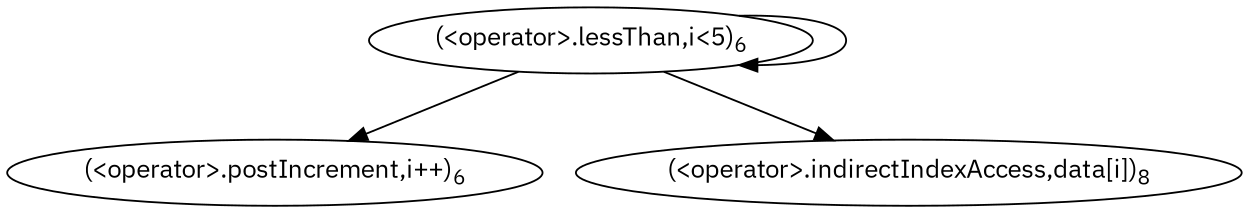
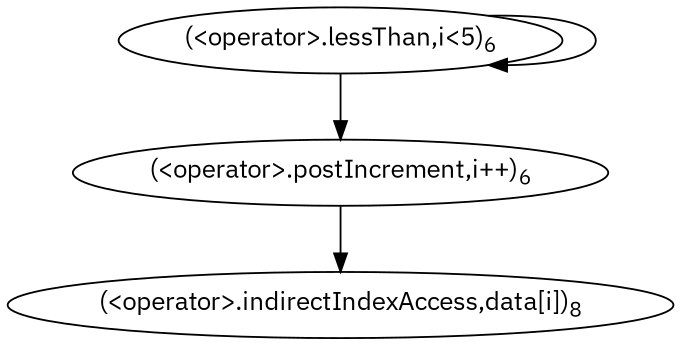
edge "(<operator>.lessThan,i<5)" -> "(<operator>.indirectIndexAccess,data[i])": now "(<operator>.postIncrement,i++)" -> "(<operator>.indirectIndexAccess,data[i])"
